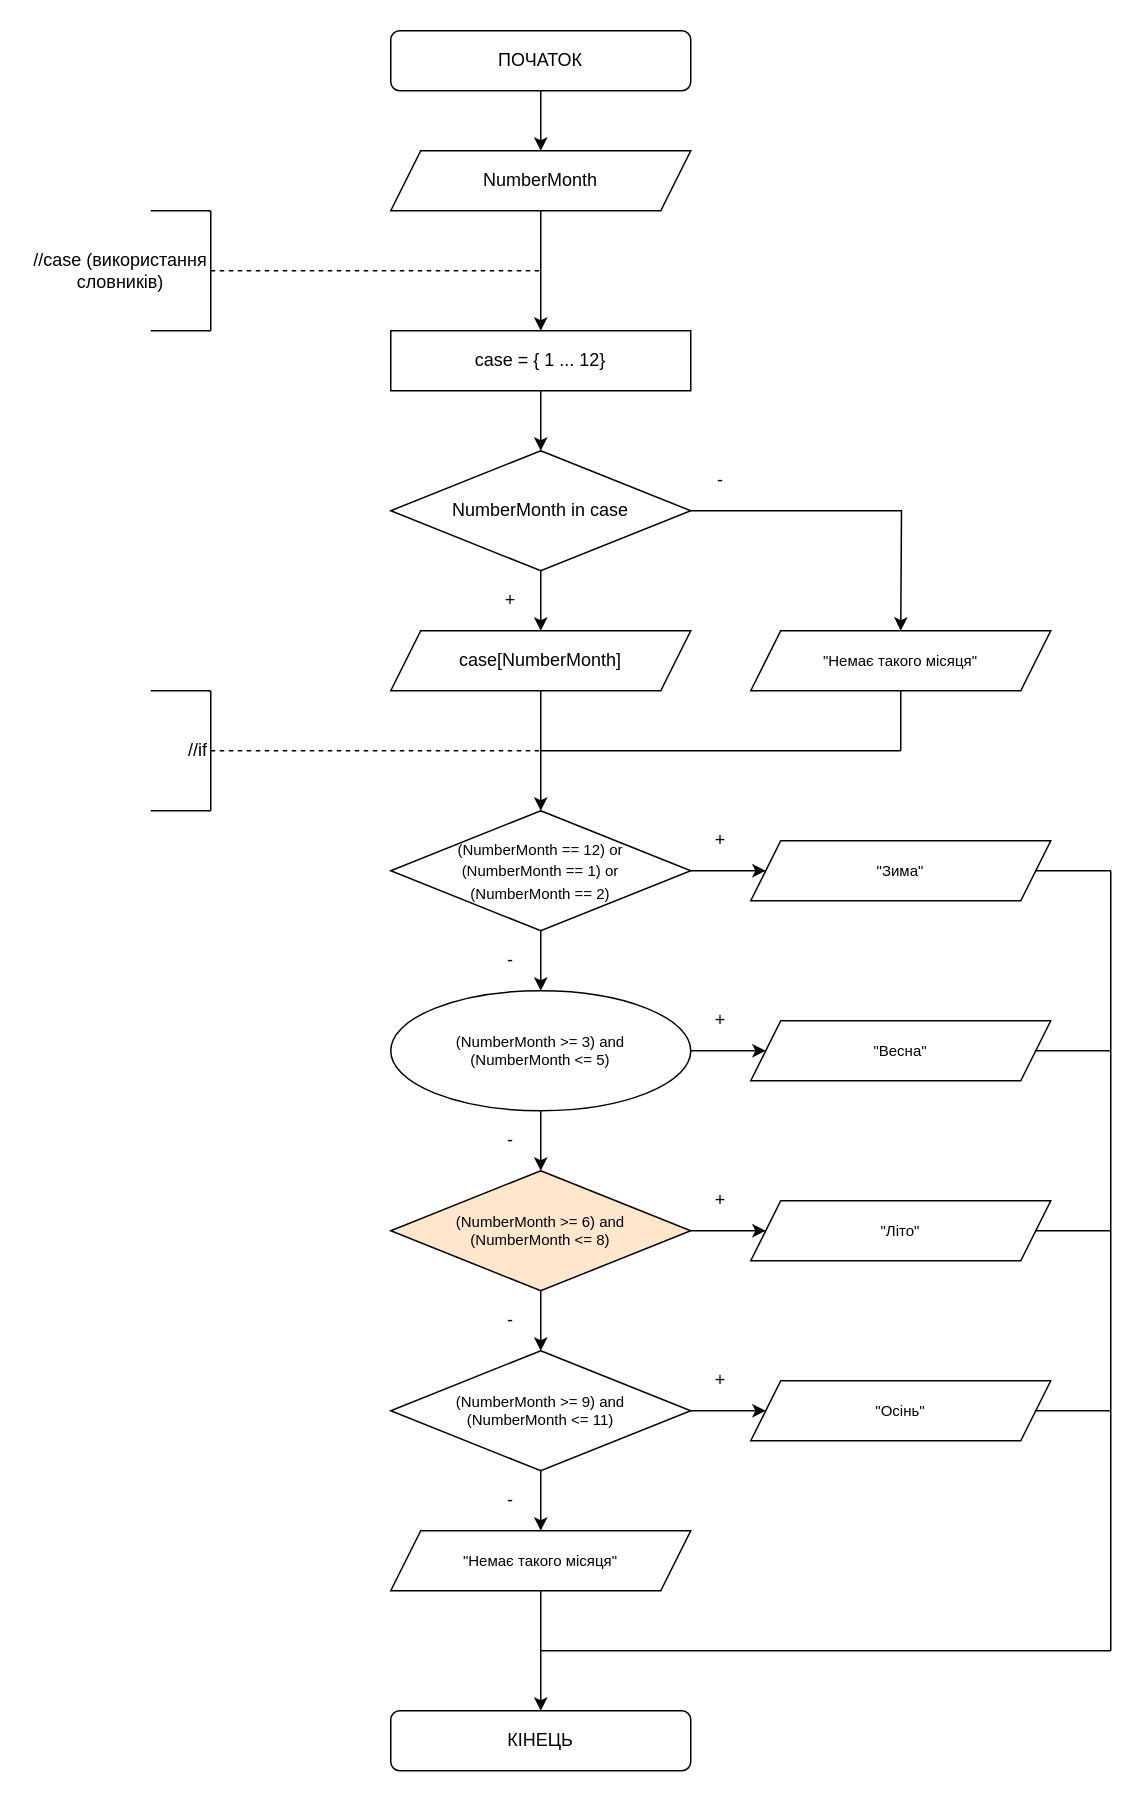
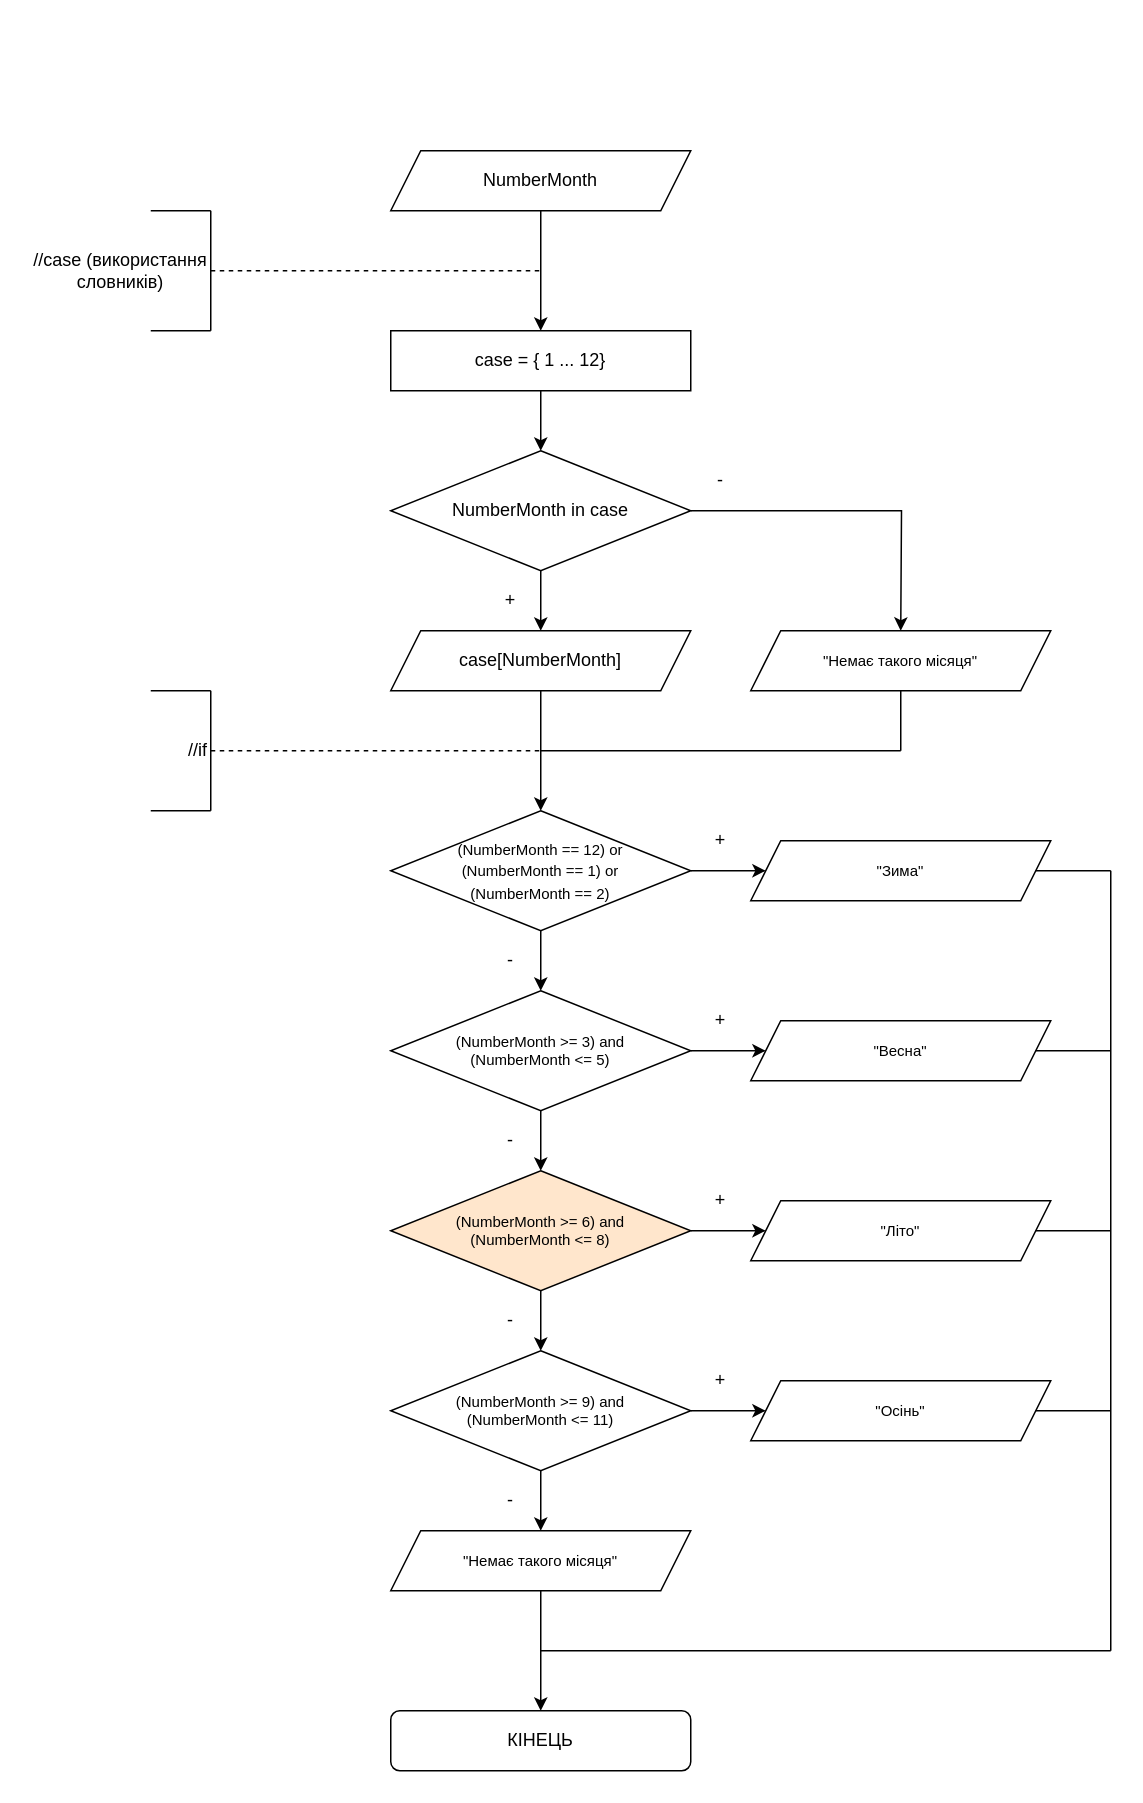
node "ПОЧАТОК": removed
edge "ПОЧАТОК" -> "NumberMonth": removed
node "(NumberMonth >= 3) and (NumberMonth <= 5)": shape ellipse -> diamond
